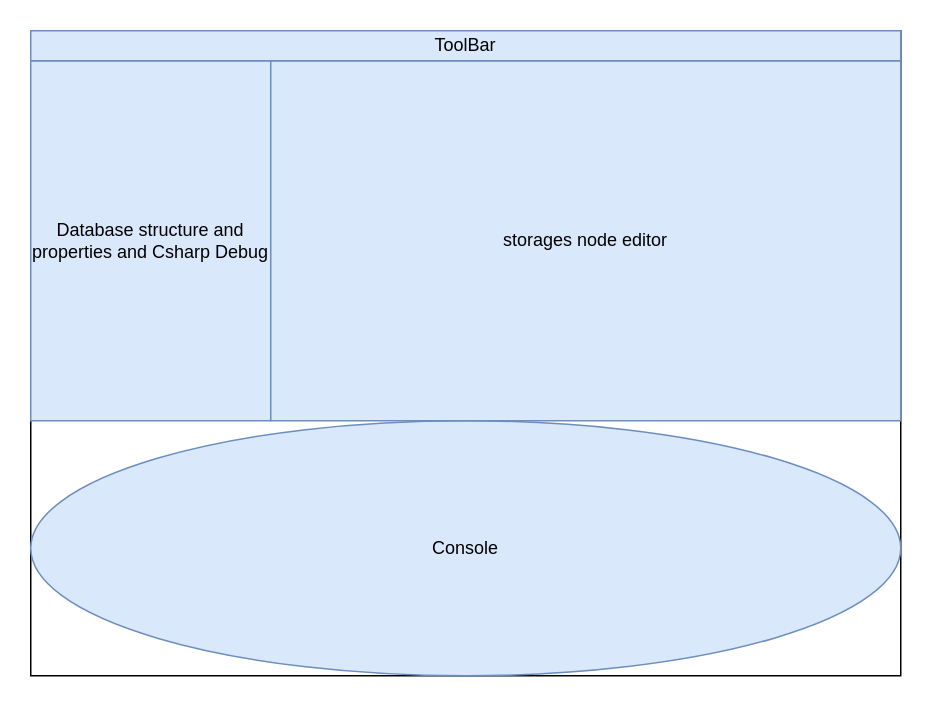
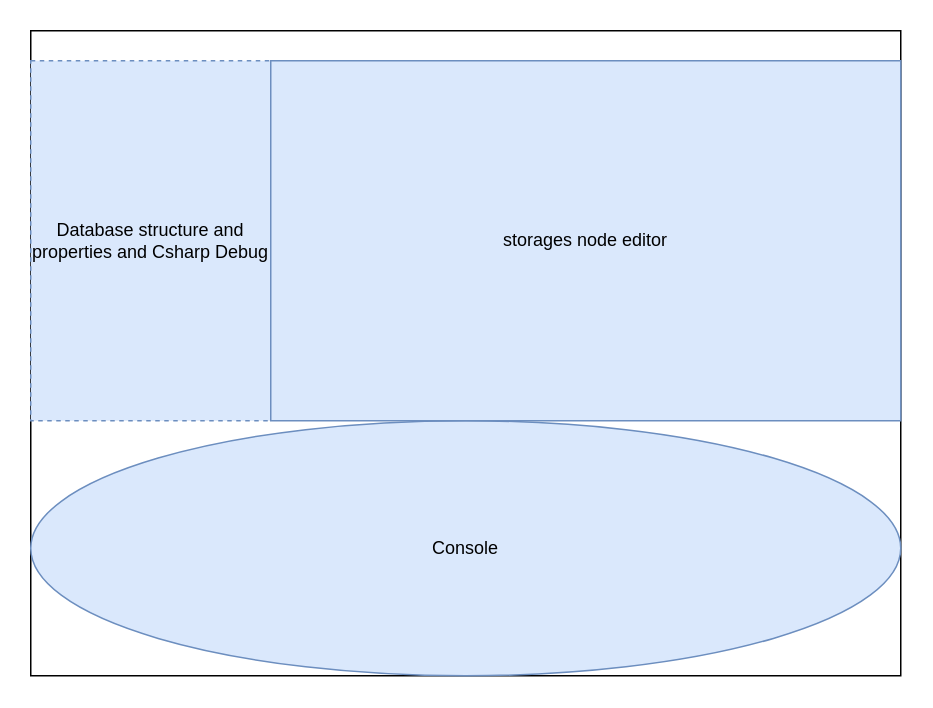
node "ToolBar": removed
node "Database structure and properties and Csharp Debug": style solid -> dashed
